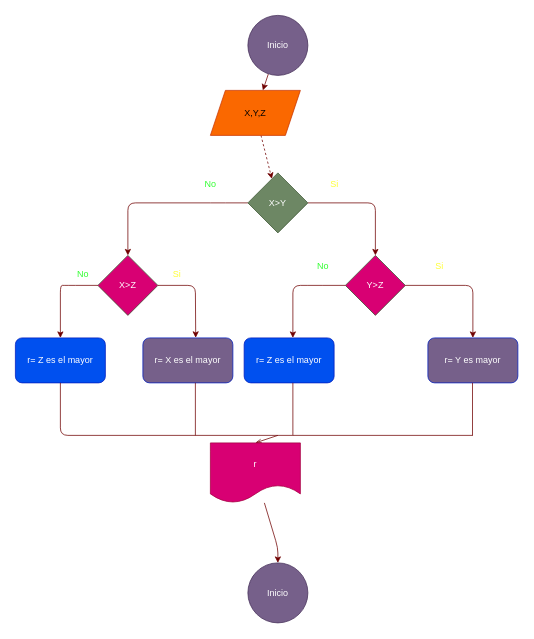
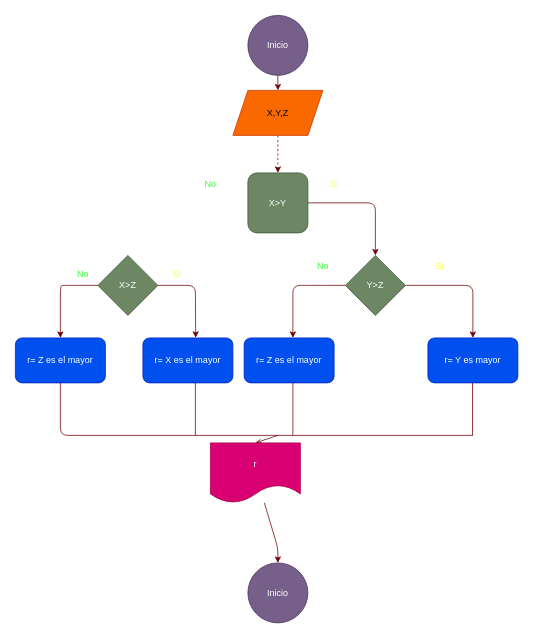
node "X,Y,Z": moved (255, 113) -> (278, 113)
node "X>Y": shape diamond -> rounded rectangle
edge "X>Y" -> "X>Z": removed
node "X>Z": fillcolor #d80073 -> #6d8764
node "Y>Z": fillcolor #d80073 -> #6d8764
node "r= X es el mayor": fillcolor #76608a -> #0050ef
node "r= Y es mayor": fillcolor #76608a -> #0050ef
